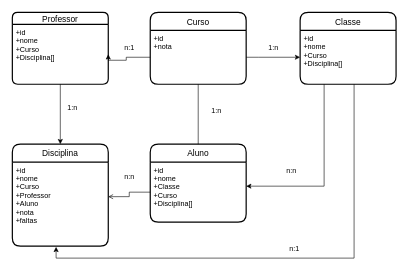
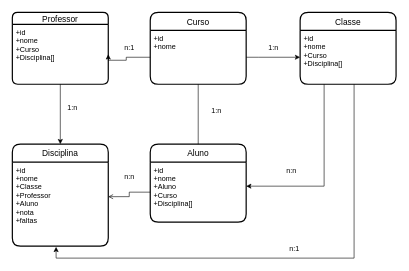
node "+id +nota": label "+id +nota" -> "+id +nome"
node "+id +nome +Curso +Professor +Aluno +nota +faltas": label "+id +nome +Curso +Professor +Aluno +nota +faltas" -> "+id +nome +Classe +Professor +Aluno +nota +faltas"
node "+id +nome +Classe +Curso +Disciplina[]": label "+id +nome +Classe +Curso +Disciplina[]" -> "+id +nome +Aluno +Curso +Disciplina[]"
